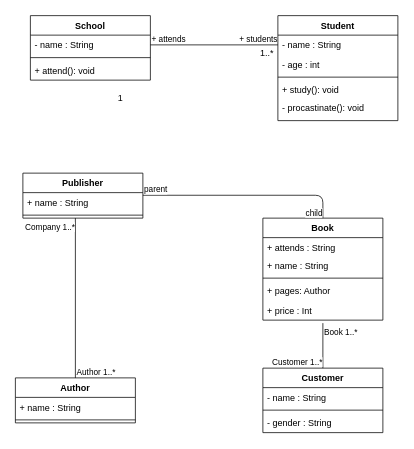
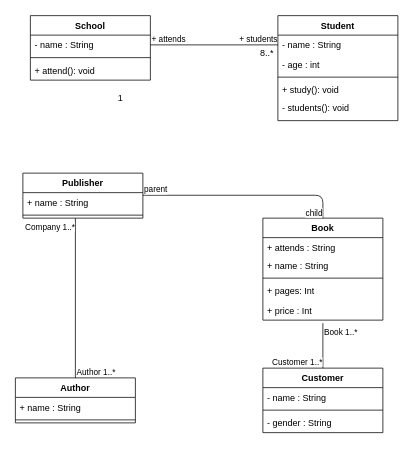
node "1..*": label "1..*" -> "8..*"
node "- procastinate(): void": label "- procastinate(): void" -> "- students(): void"
node "+ pages: Author": label "+ pages: Author" -> "+ pages: Int"
